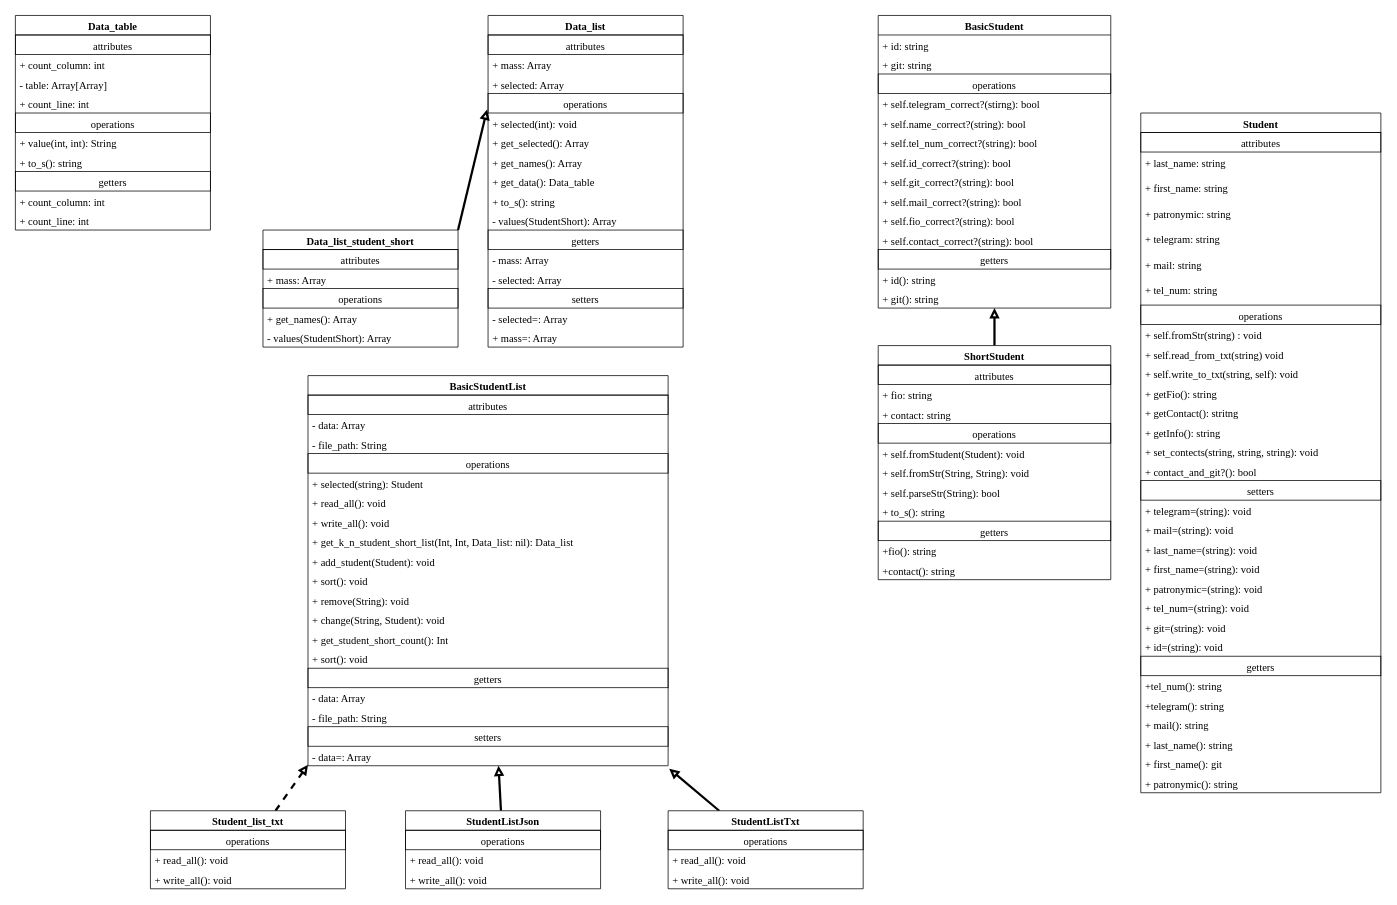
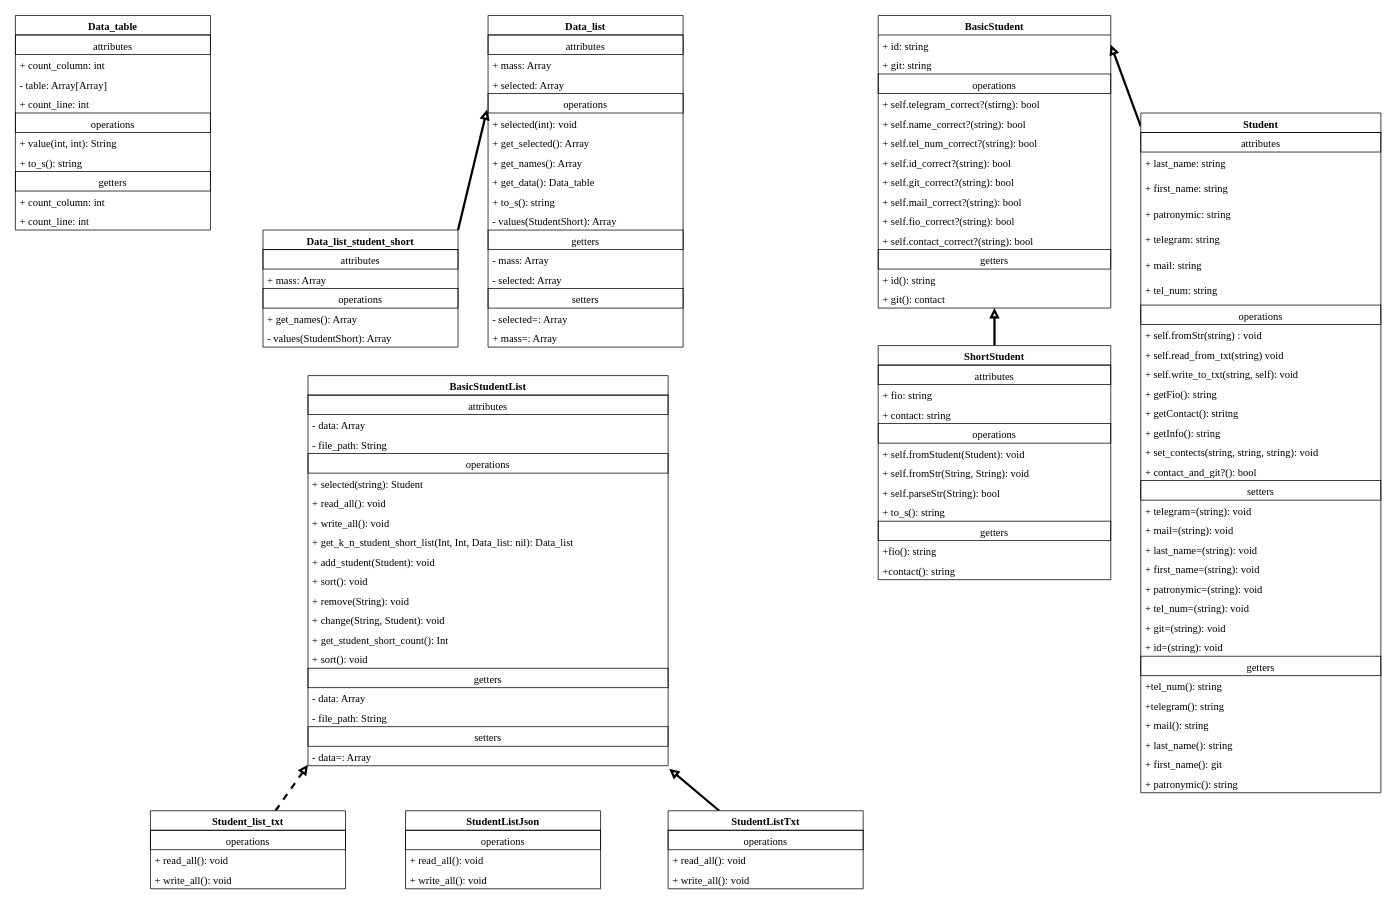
edge "Student" -> "+ id: string": added
node "+ git(): string": label "+ git(): string" -> "+ git(): contact"
edge "StudentListJson" -> "BasicStudentList": removed
